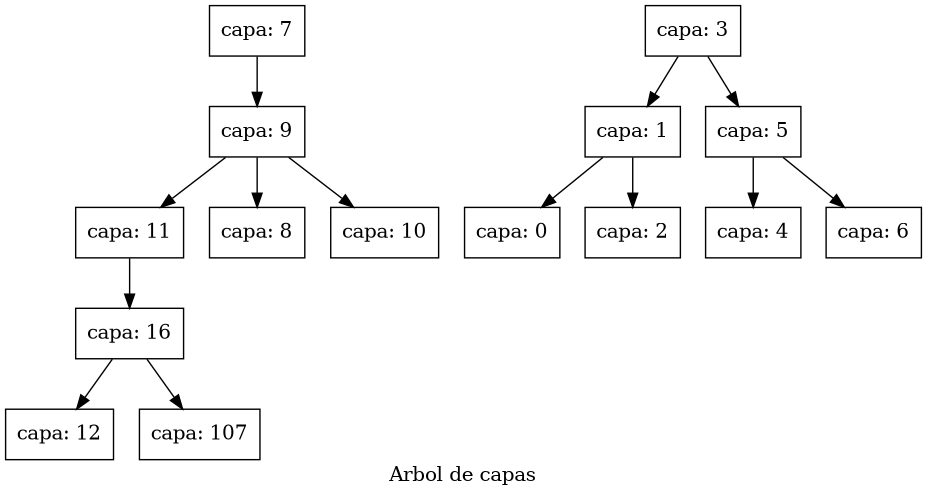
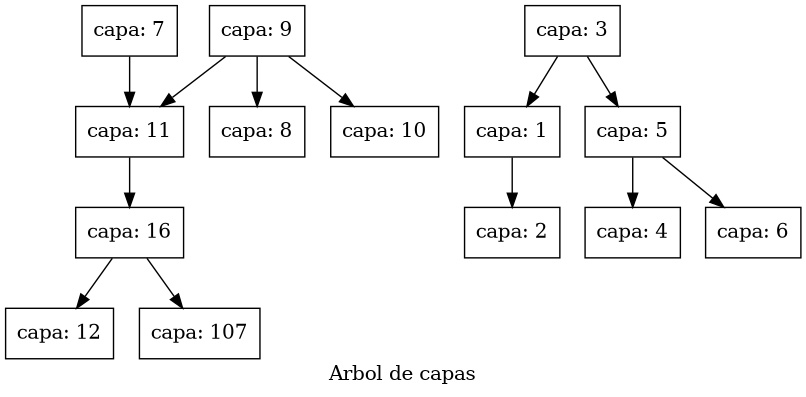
edge "capa: 7" -> "capa: 9": now "capa: 7" -> "capa: 11"
node "capa: 0": removed
